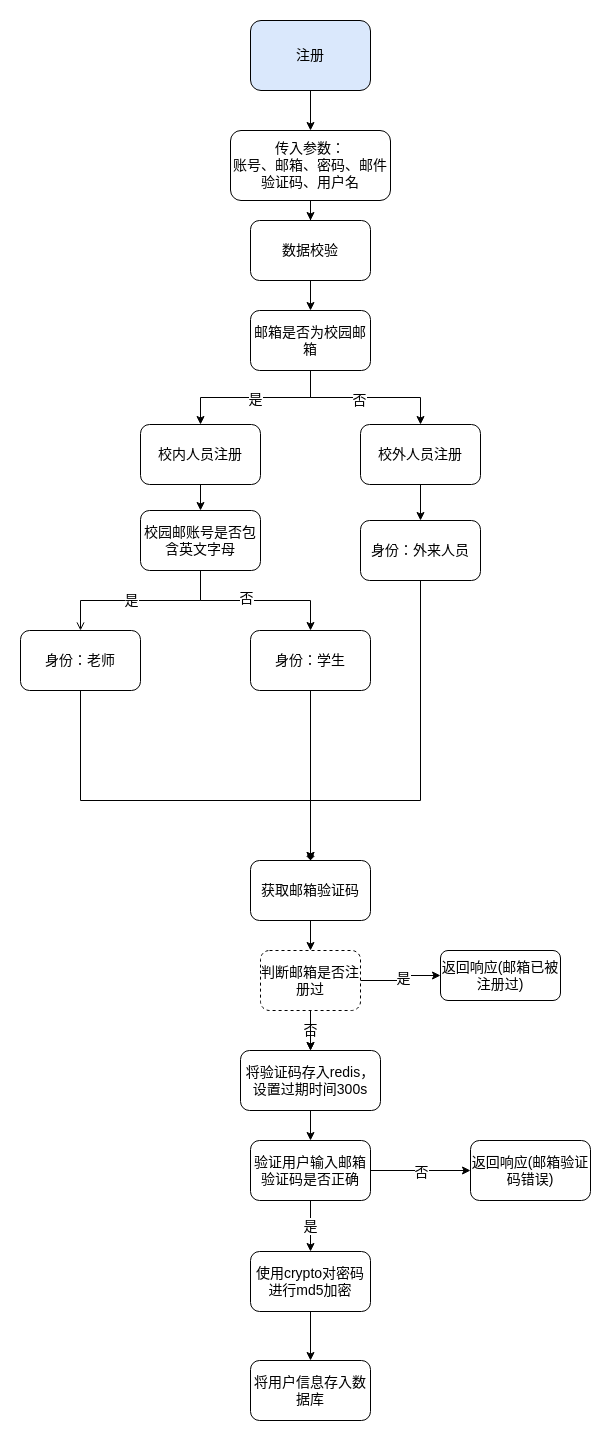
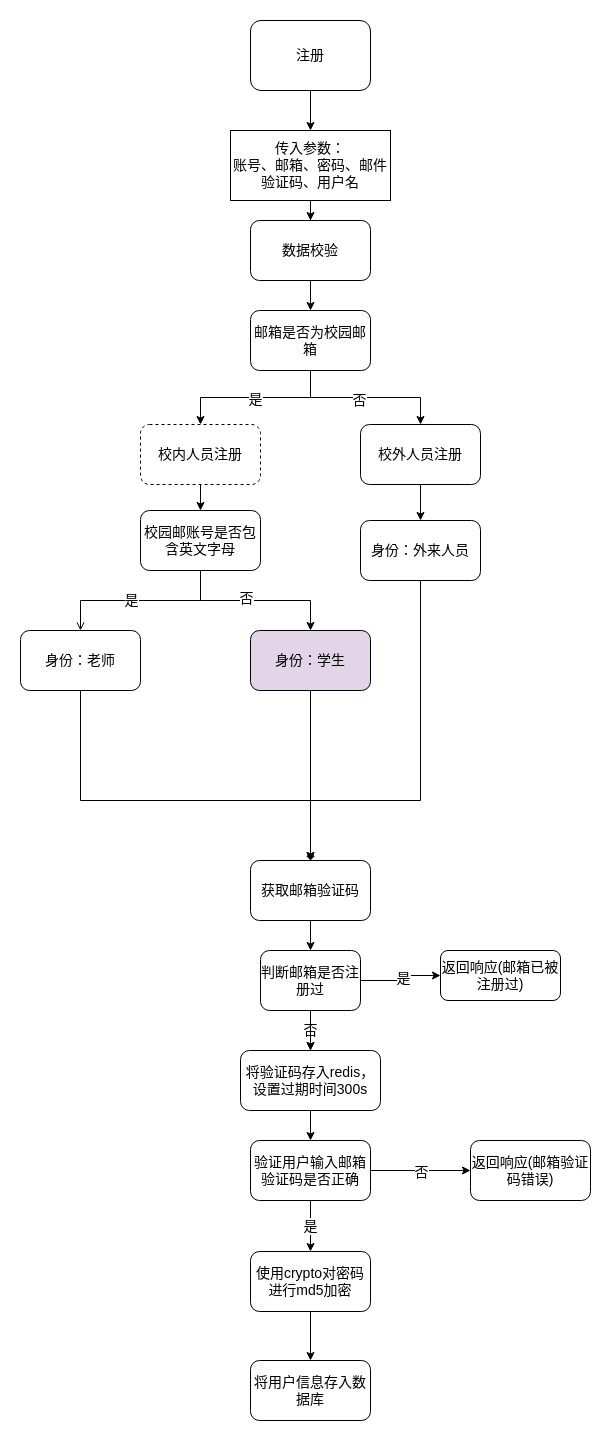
node "注册": fillcolor #dae8fc -> #ffffff
node "传入参数： 账号、邮箱、密码、邮件验证码、用户名": shape rounded rectangle -> rectangle
node "校内人员注册": style solid -> dashed
node "身份：学生": fillcolor #ffffff -> #e1d5e7
node "判断邮箱是否注册过": style dashed -> solid
